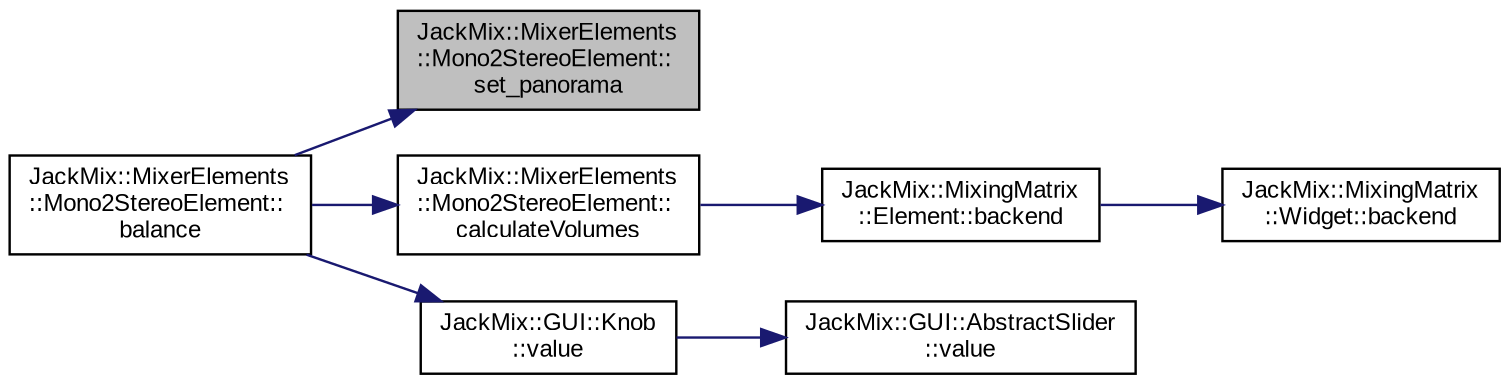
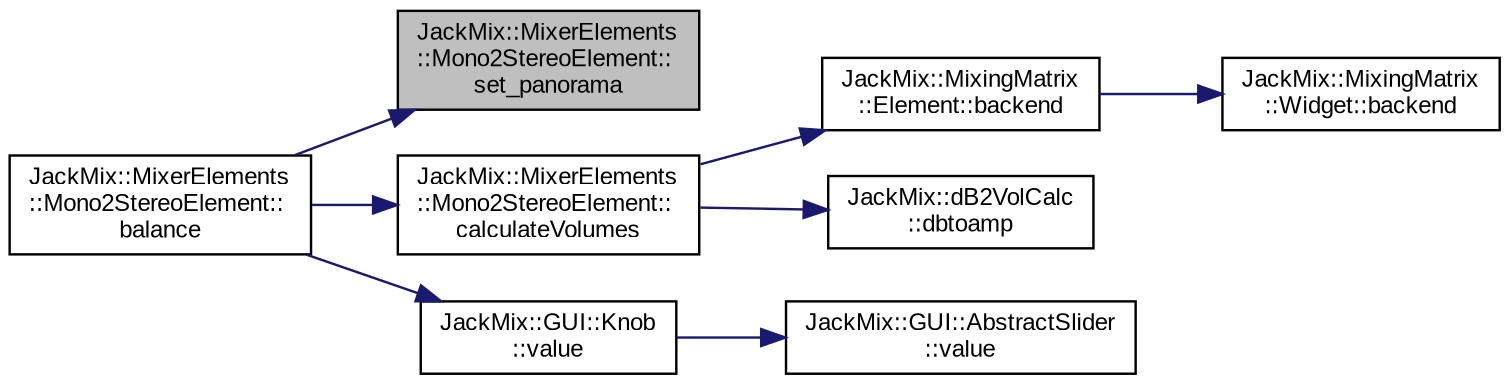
node "JackMix::dB2VolCalc ::dbtoamp": added
